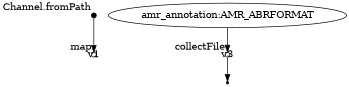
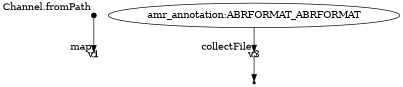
node "amr_annotation:AMR_ABRFORMAT": label "amr_annotation:AMR_ABRFORMAT" -> "amr_annotation:ABRFORMAT_ABRFORMAT"
